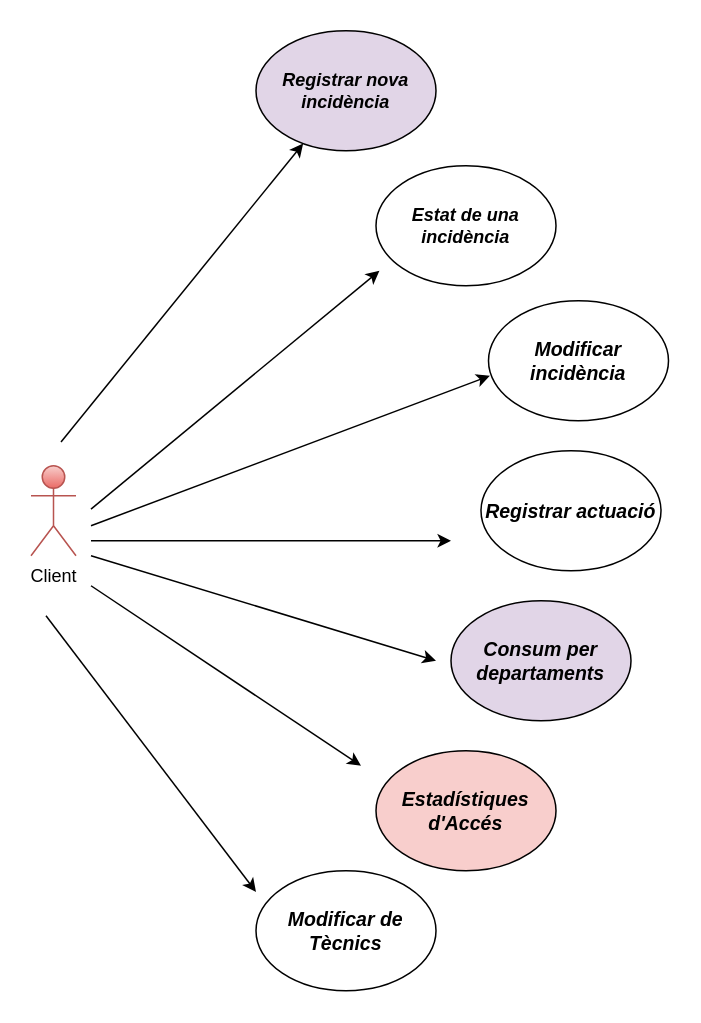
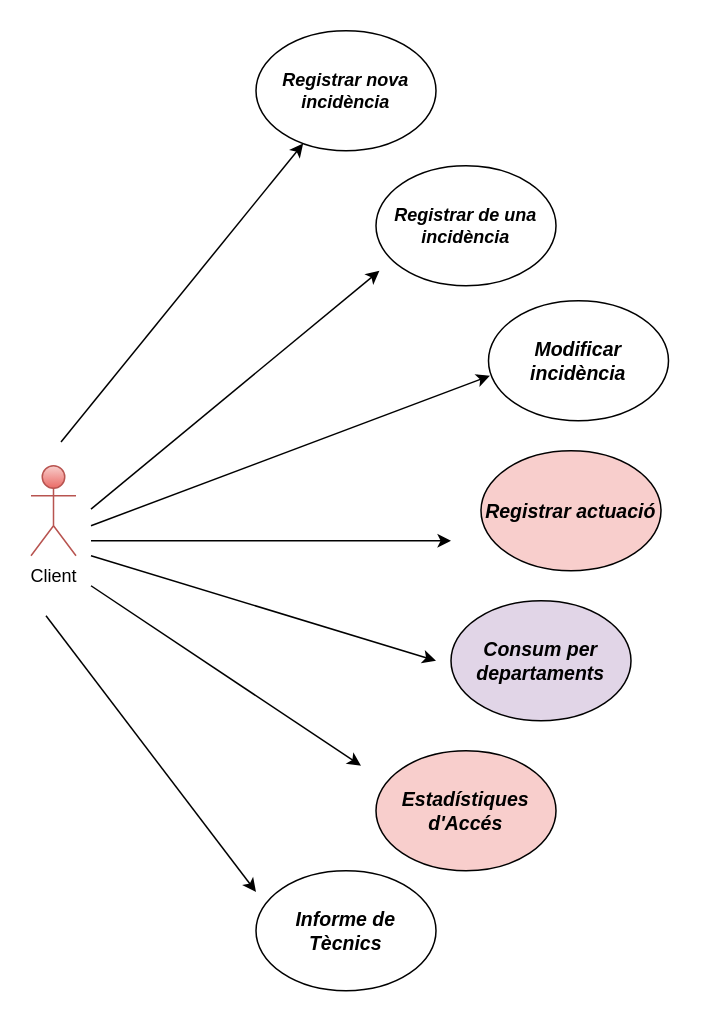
node "Registrar nova incidència": fillcolor #e1d5e7 -> #ffffff
node "Estat de una incidència": label "Estat de una incidència" -> "Registrar de una incidència"
node "Registrar actuació": fillcolor #ffffff -> #f8cecc
node "Modificar de Tècnics": label "Modificar de Tècnics" -> "Informe de Tècnics"
